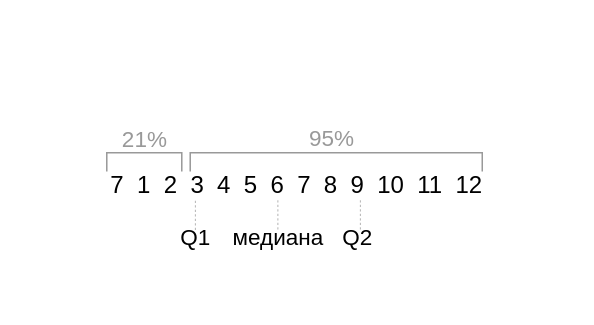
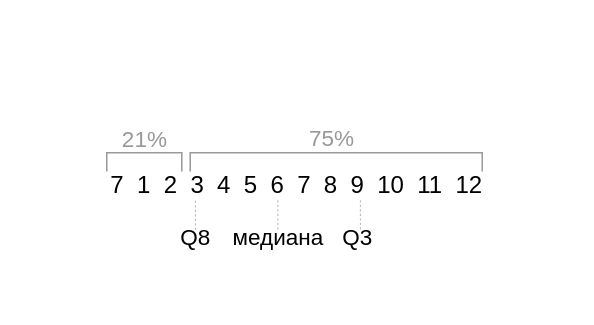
node "95%": label "95%" -> "75%"
node "Q1": label "Q1" -> "Q8"
node "Q2": label "Q2" -> "Q3"
